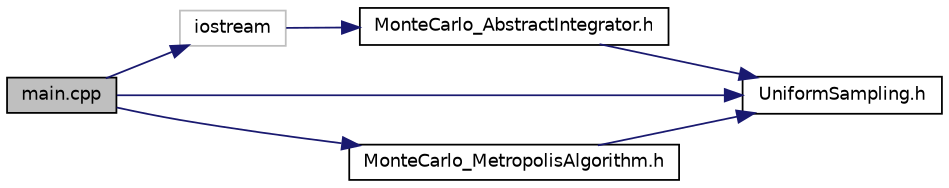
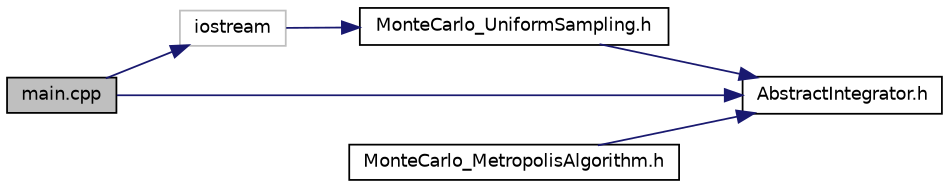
node "MonteCarlo_AbstractIntegrator.h": label "MonteCarlo_AbstractIntegrator.h" -> "MonteCarlo_UniformSampling.h"
node "UniformSampling.h": label "UniformSampling.h" -> "AbstractIntegrator.h"
edge "main.cpp" -> "MonteCarlo_MetropolisAlgorithm.h": removed
